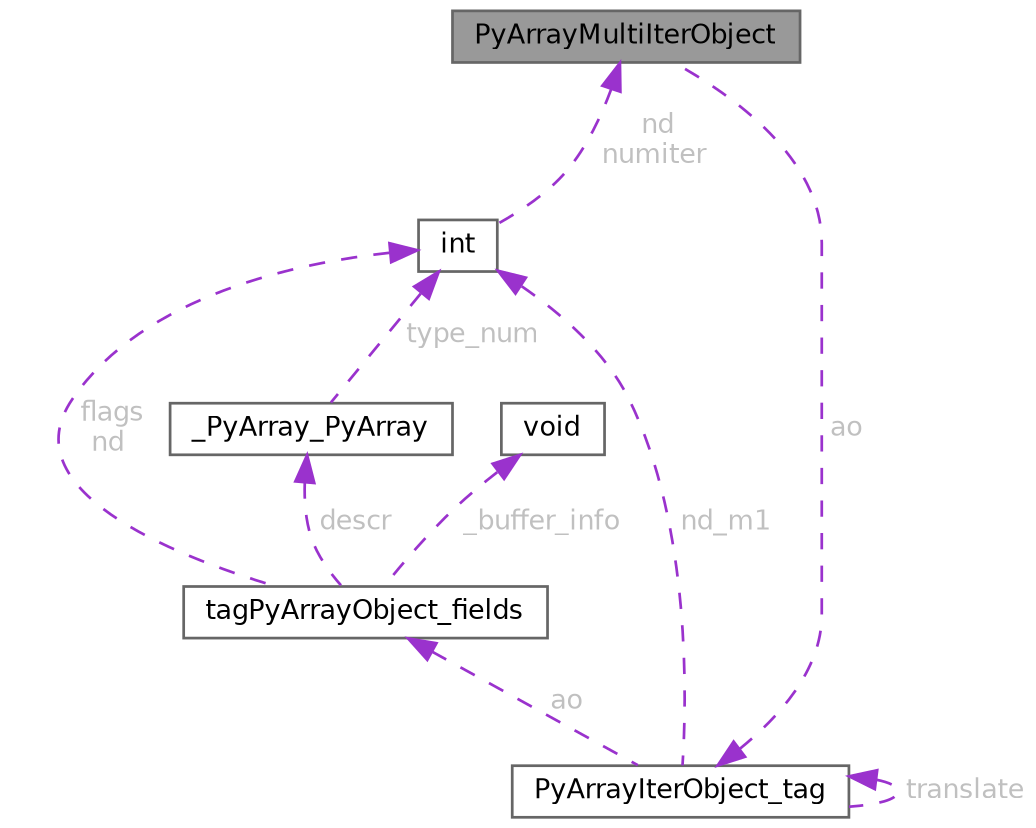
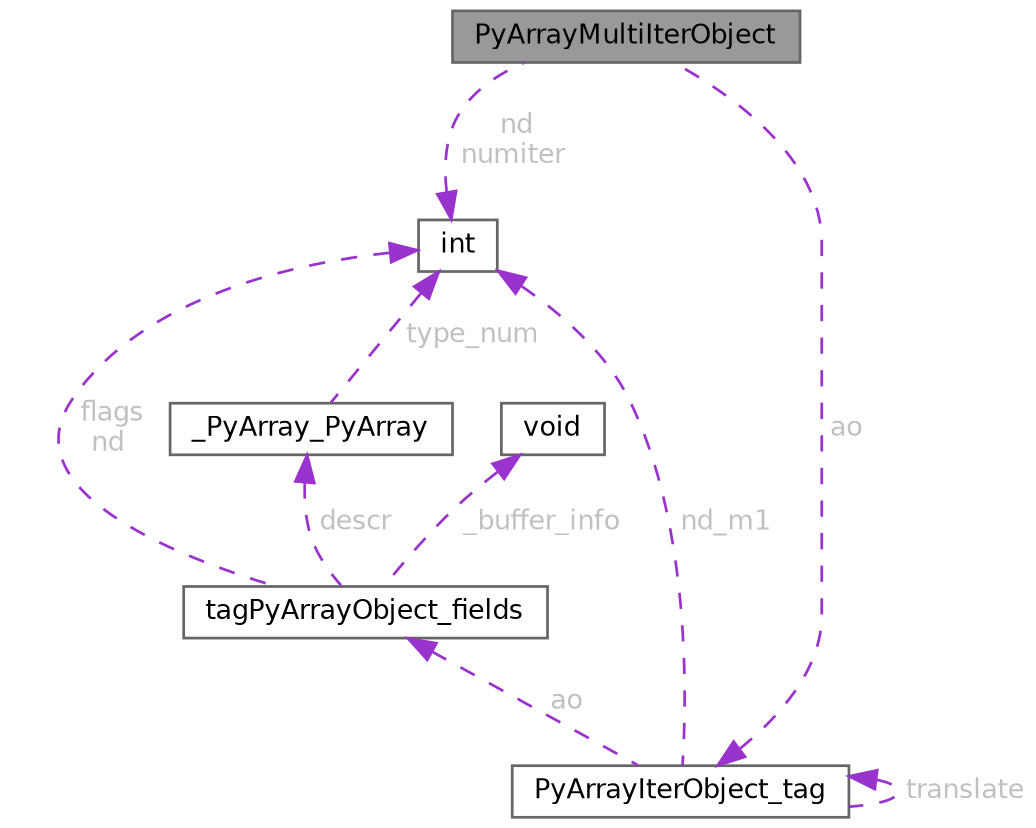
edge "int" -> "PyArrayMultiIterObject": reversed
